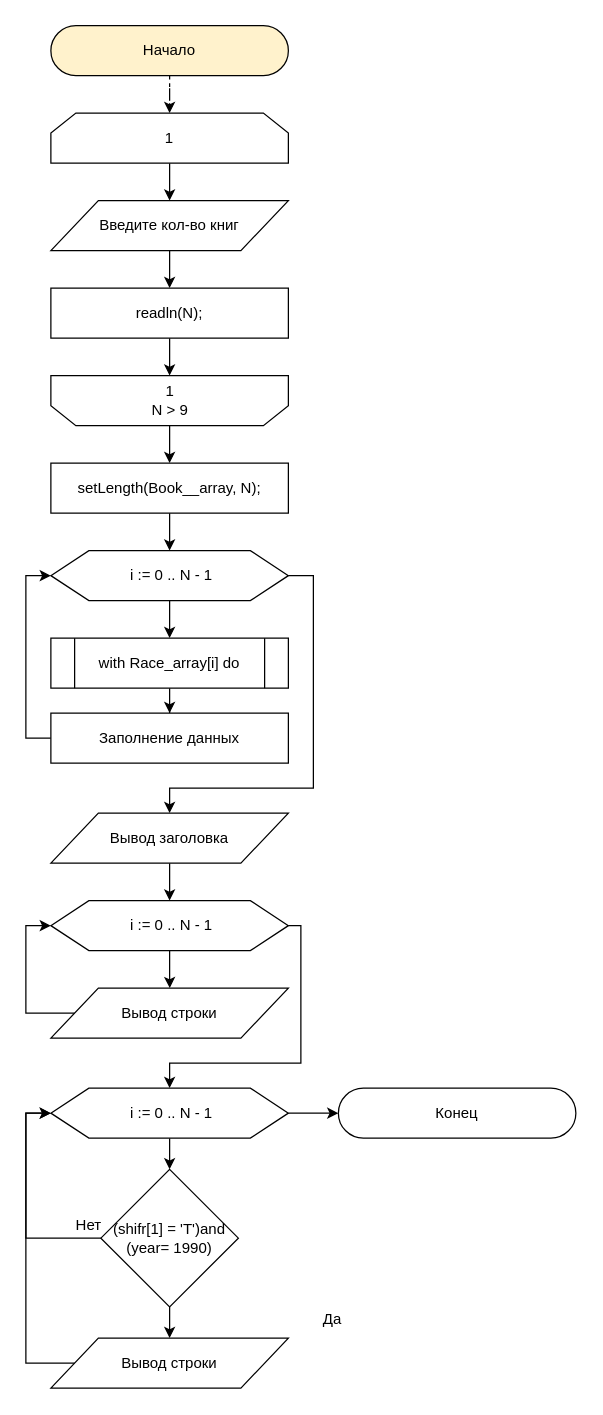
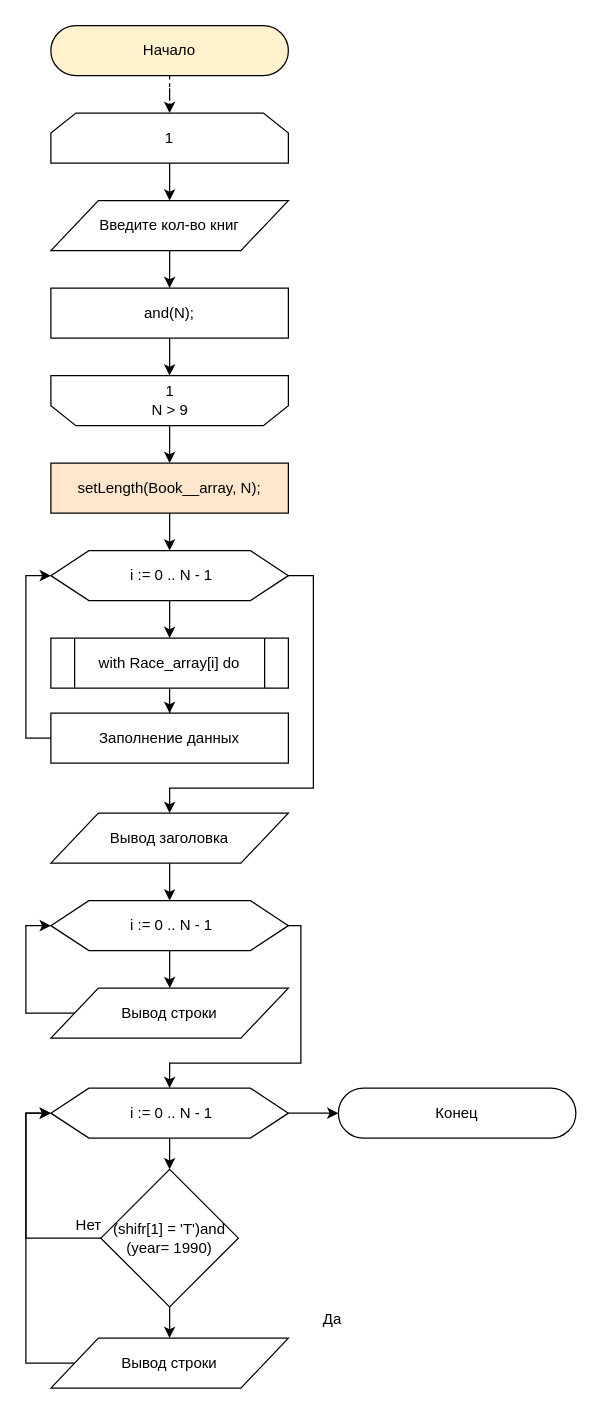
node "readln(N);": label "readln(N);" -> "and(N);"
node "setLength(Book__array, N);": fillcolor #ffffff -> #ffe6cc
